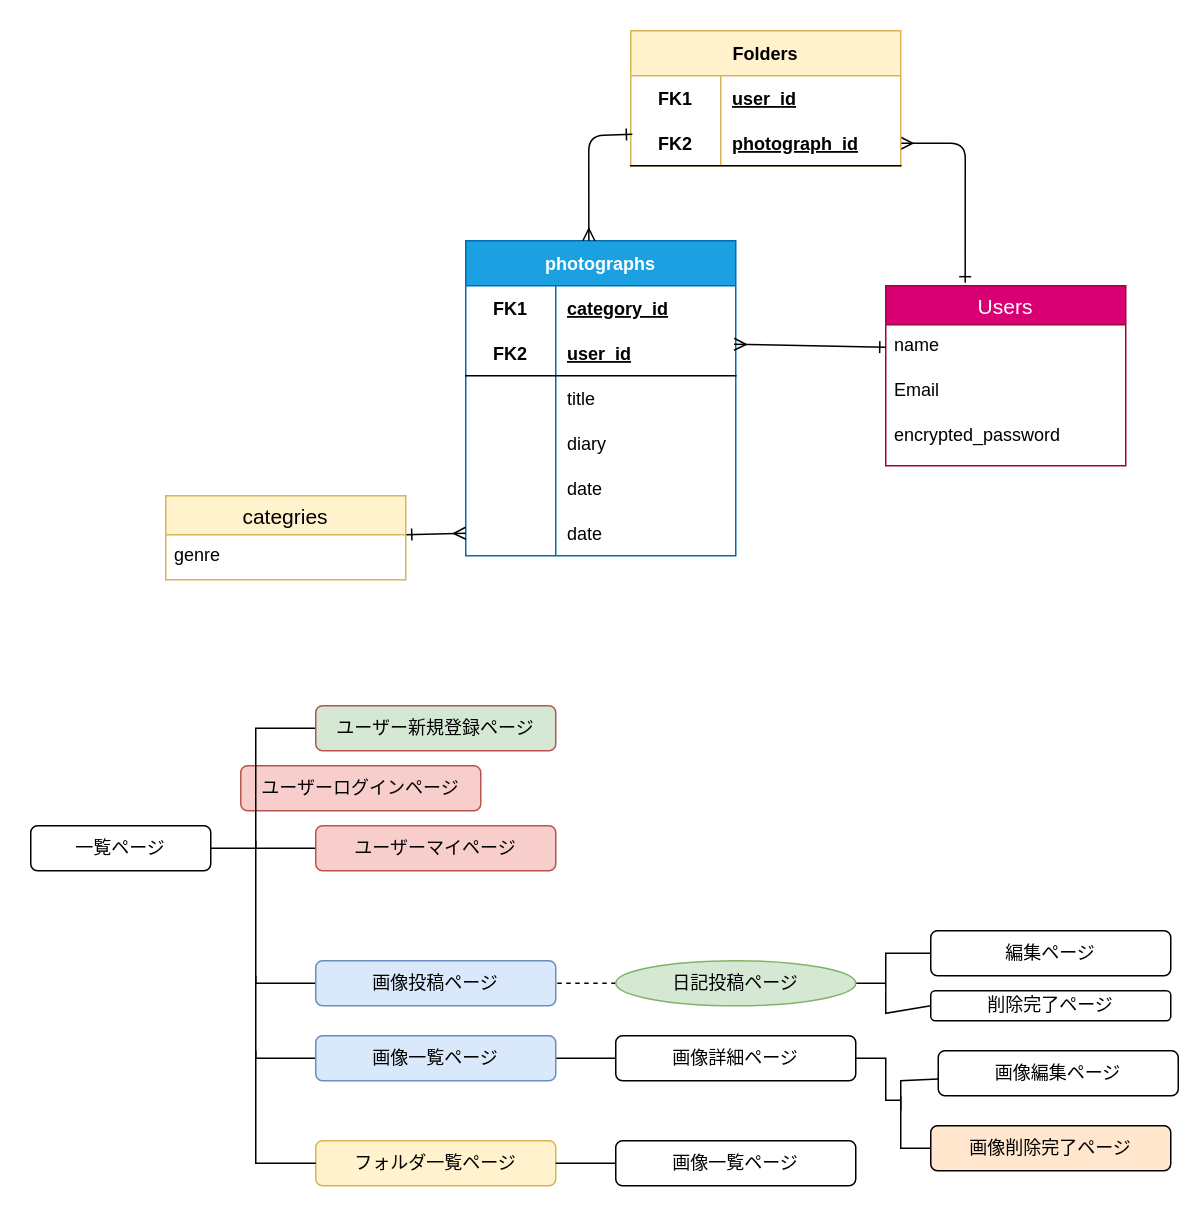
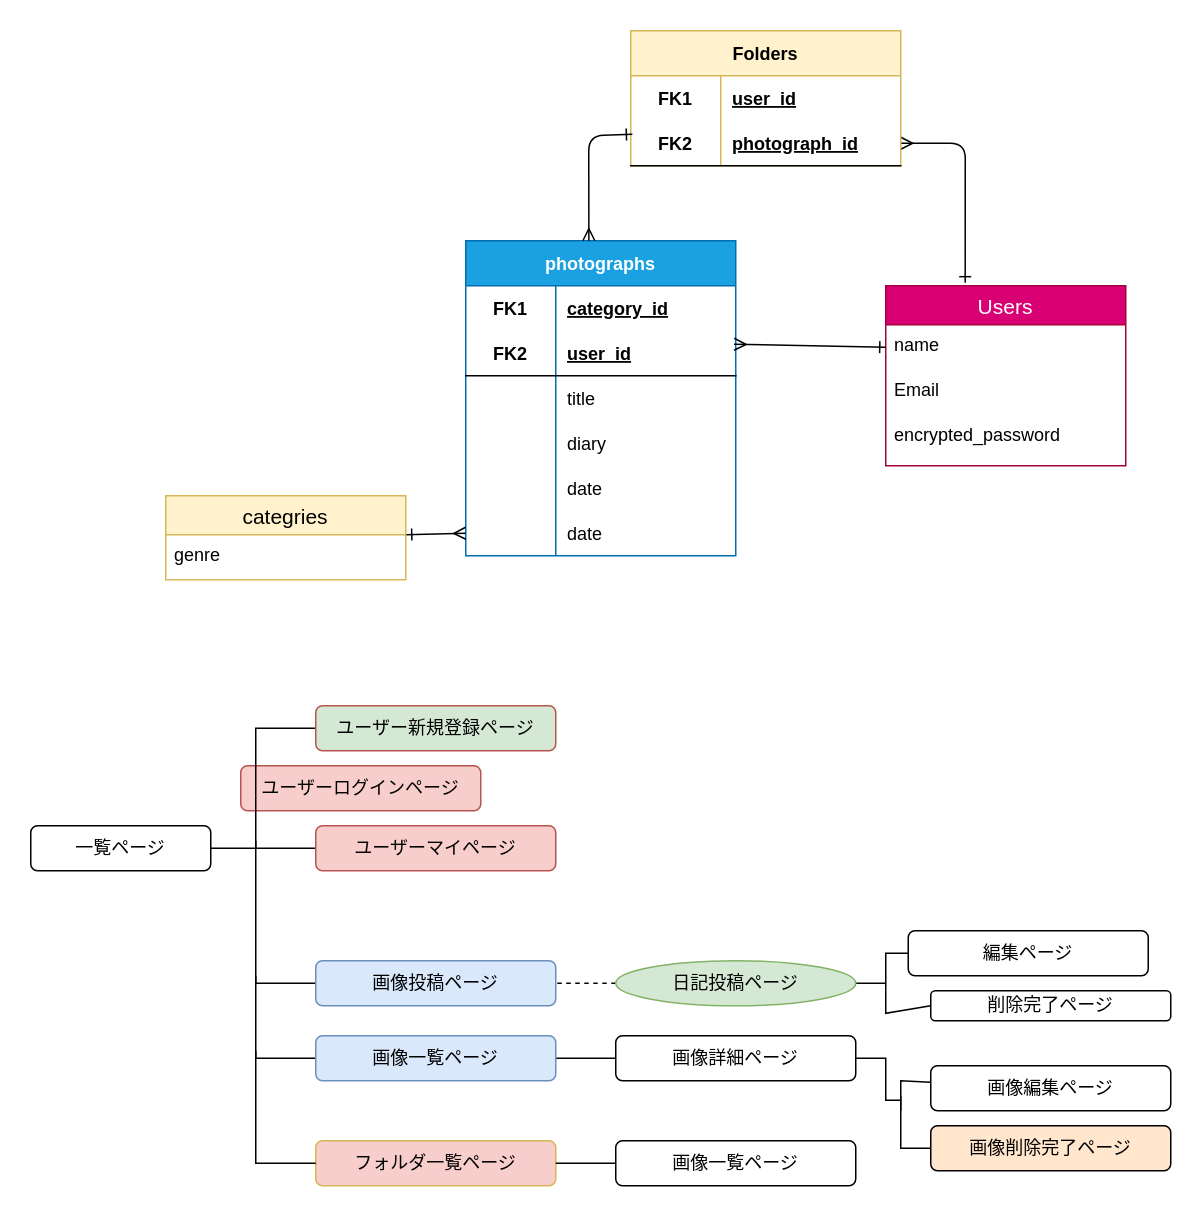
node "編集ページ": moved (1051, 953) -> (1028, 953)
node "画像編集ページ": moved (1058, 1073) -> (1051, 1088)
node "フォルダ一覧ページ": fillcolor #fff2cc -> #f8cecc
